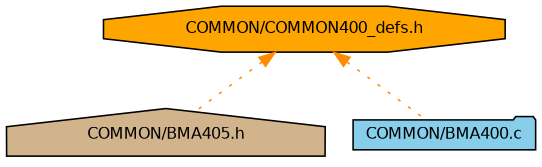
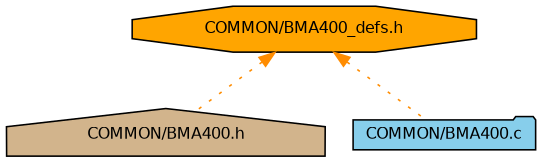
node "COMMON/COMMON400_defs.h": label "COMMON/COMMON400_defs.h" -> "COMMON/BMA400_defs.h"
node "COMMON/BMA405.h": label "COMMON/BMA405.h" -> "COMMON/BMA400.h"
